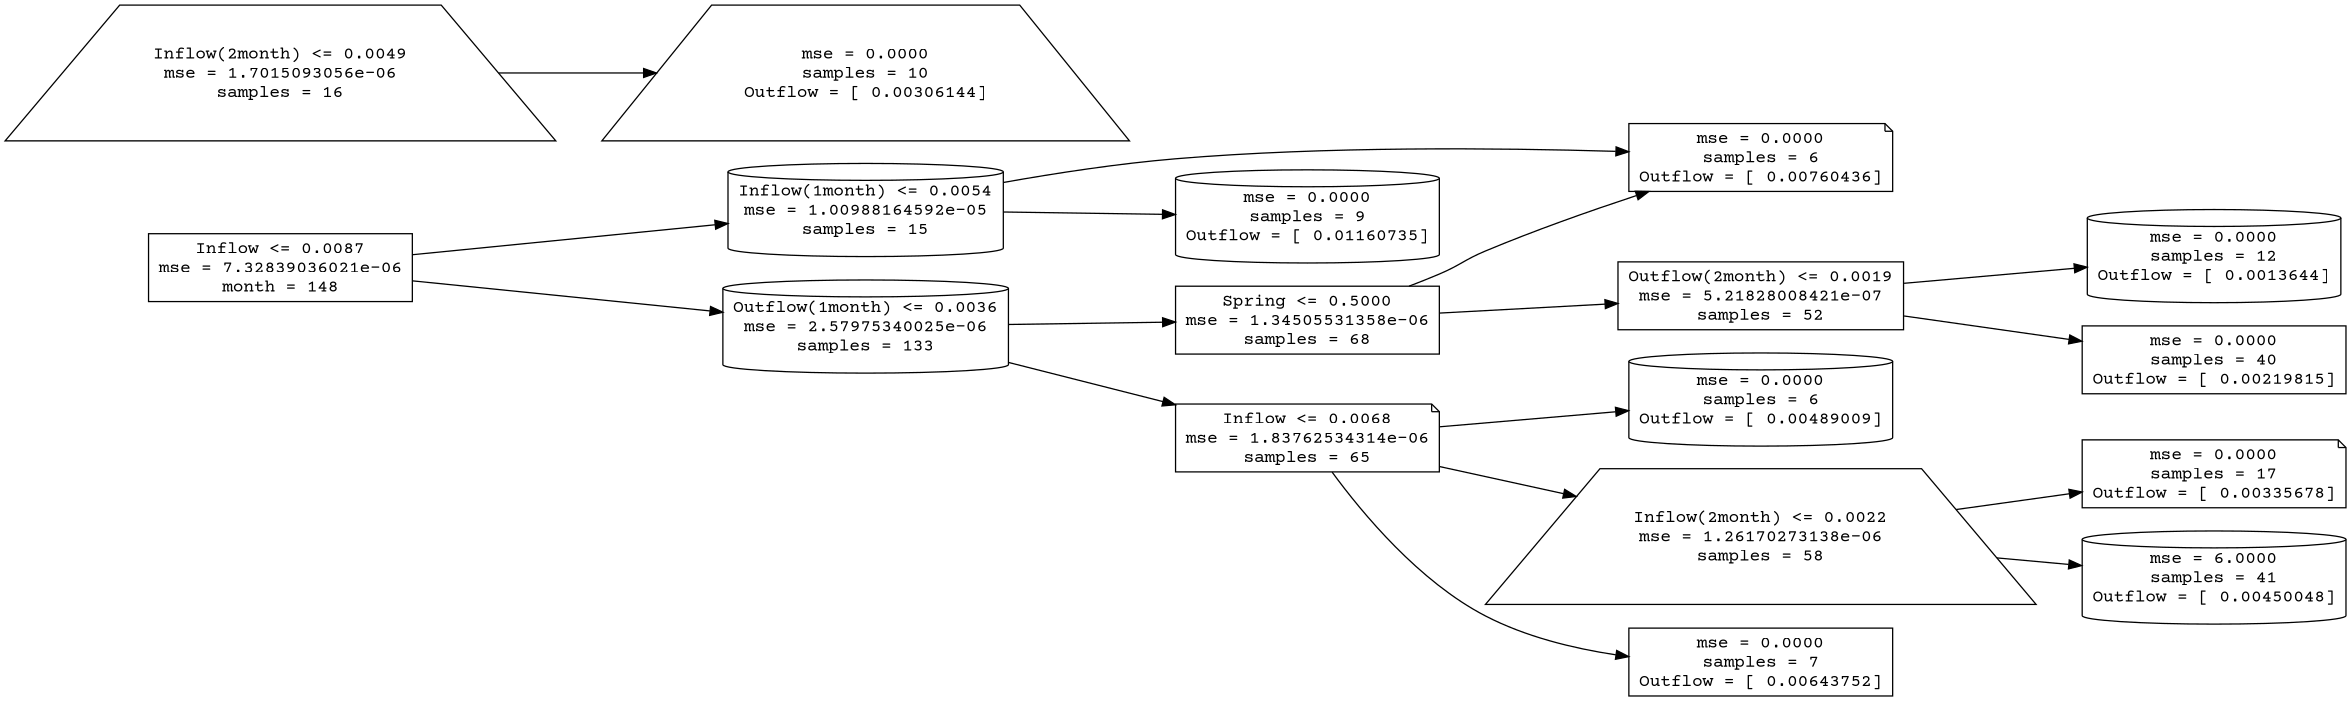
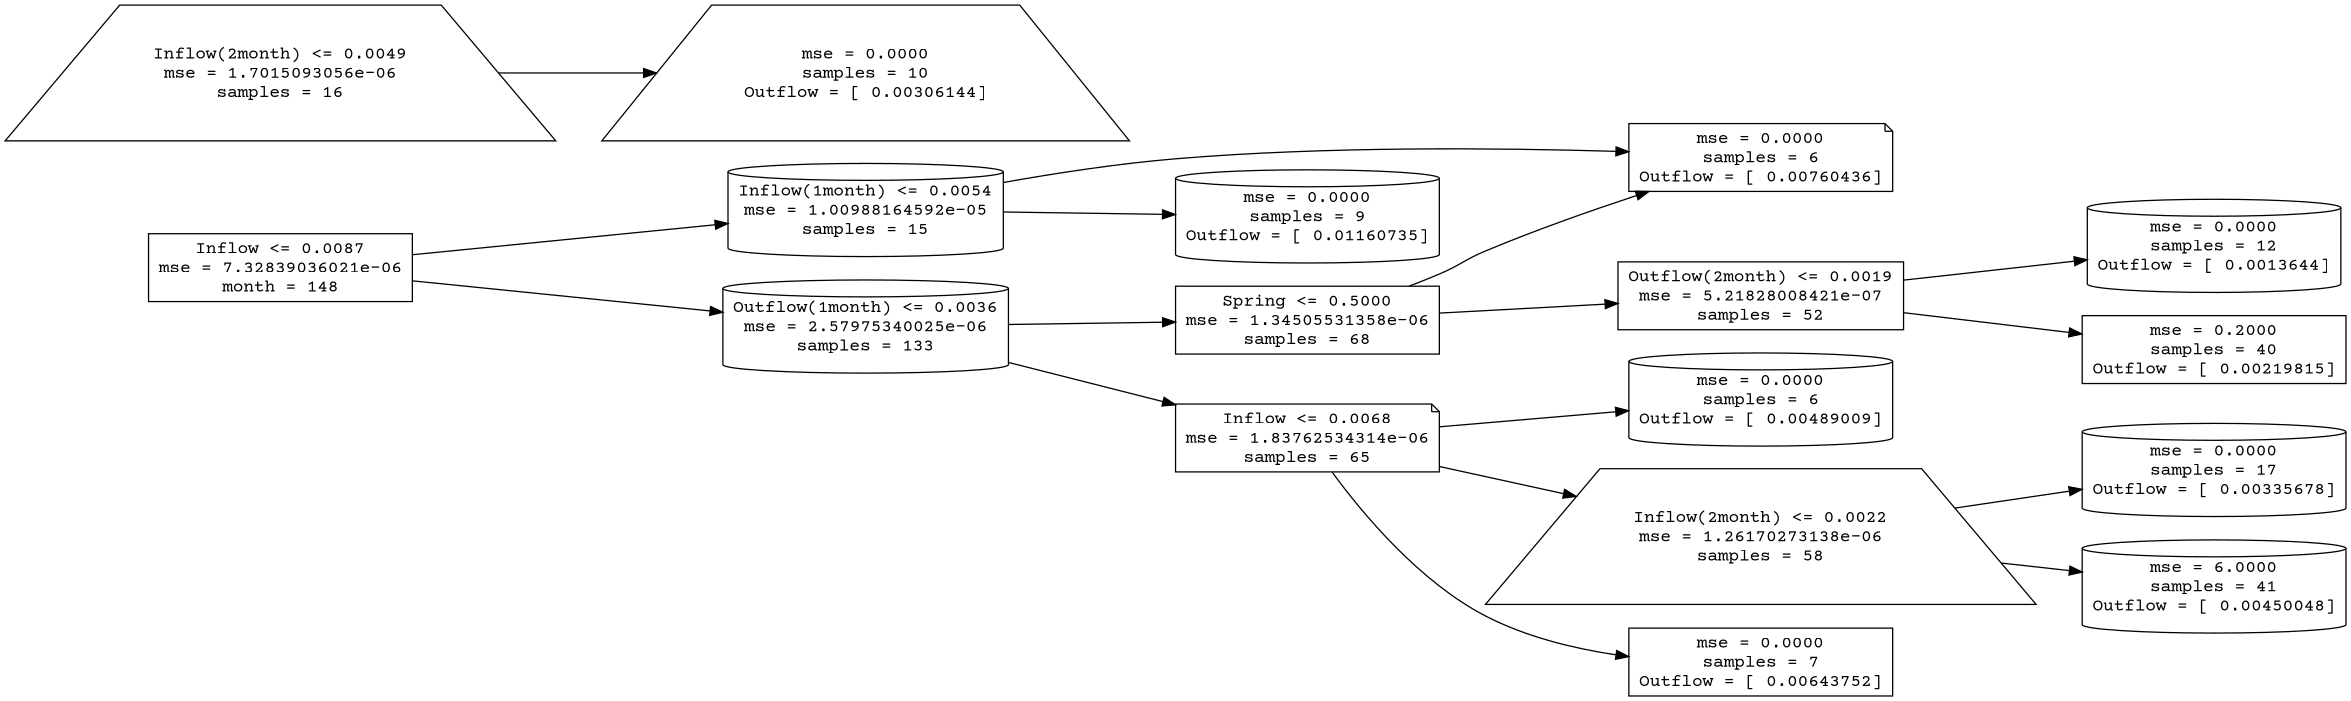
node "mse = 0.0000 samples = 40 Outflow = [ 0.00219815]": label "mse = 0.0000 samples = 40 Outflow = [ 0.00219815]" -> "mse = 0.2000 samples = 40 Outflow = [ 0.00219815]"
node "mse = 0.0000 samples = 17 Outflow = [ 0.00335678]": shape note -> cylinder
